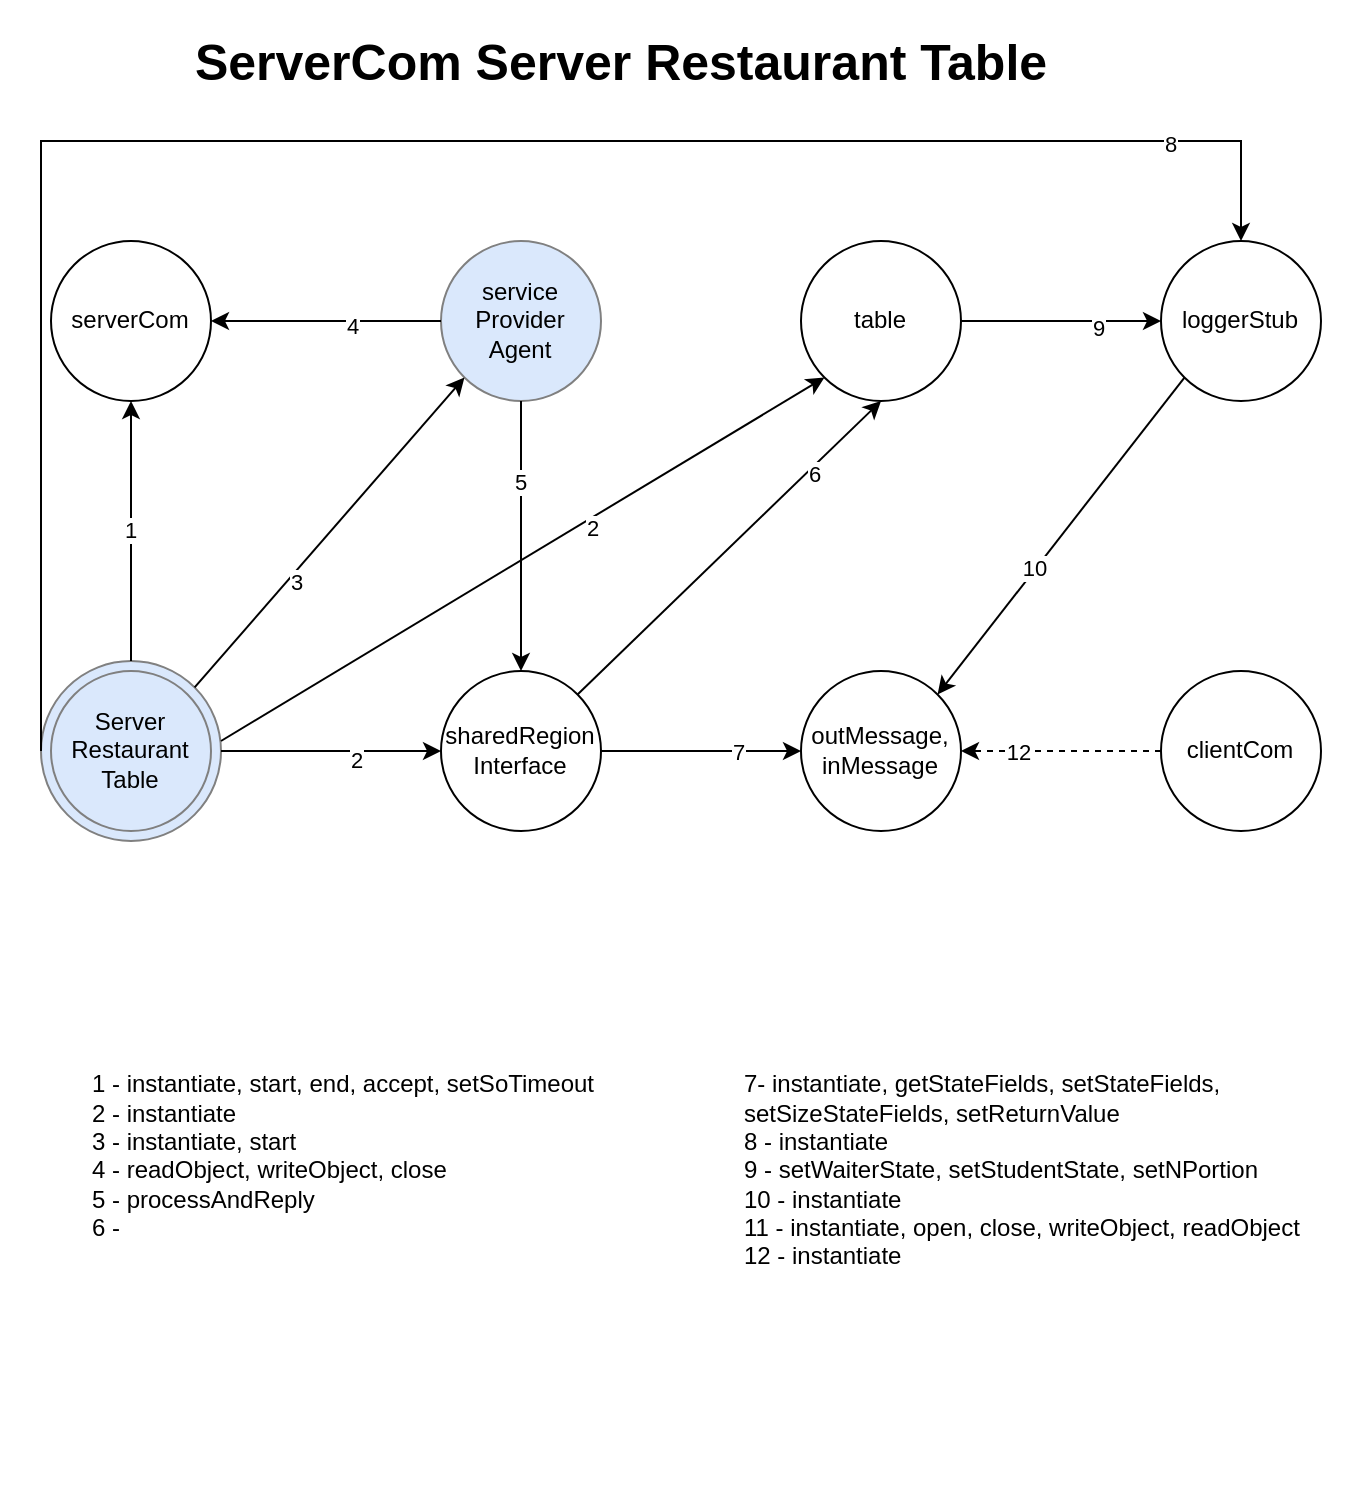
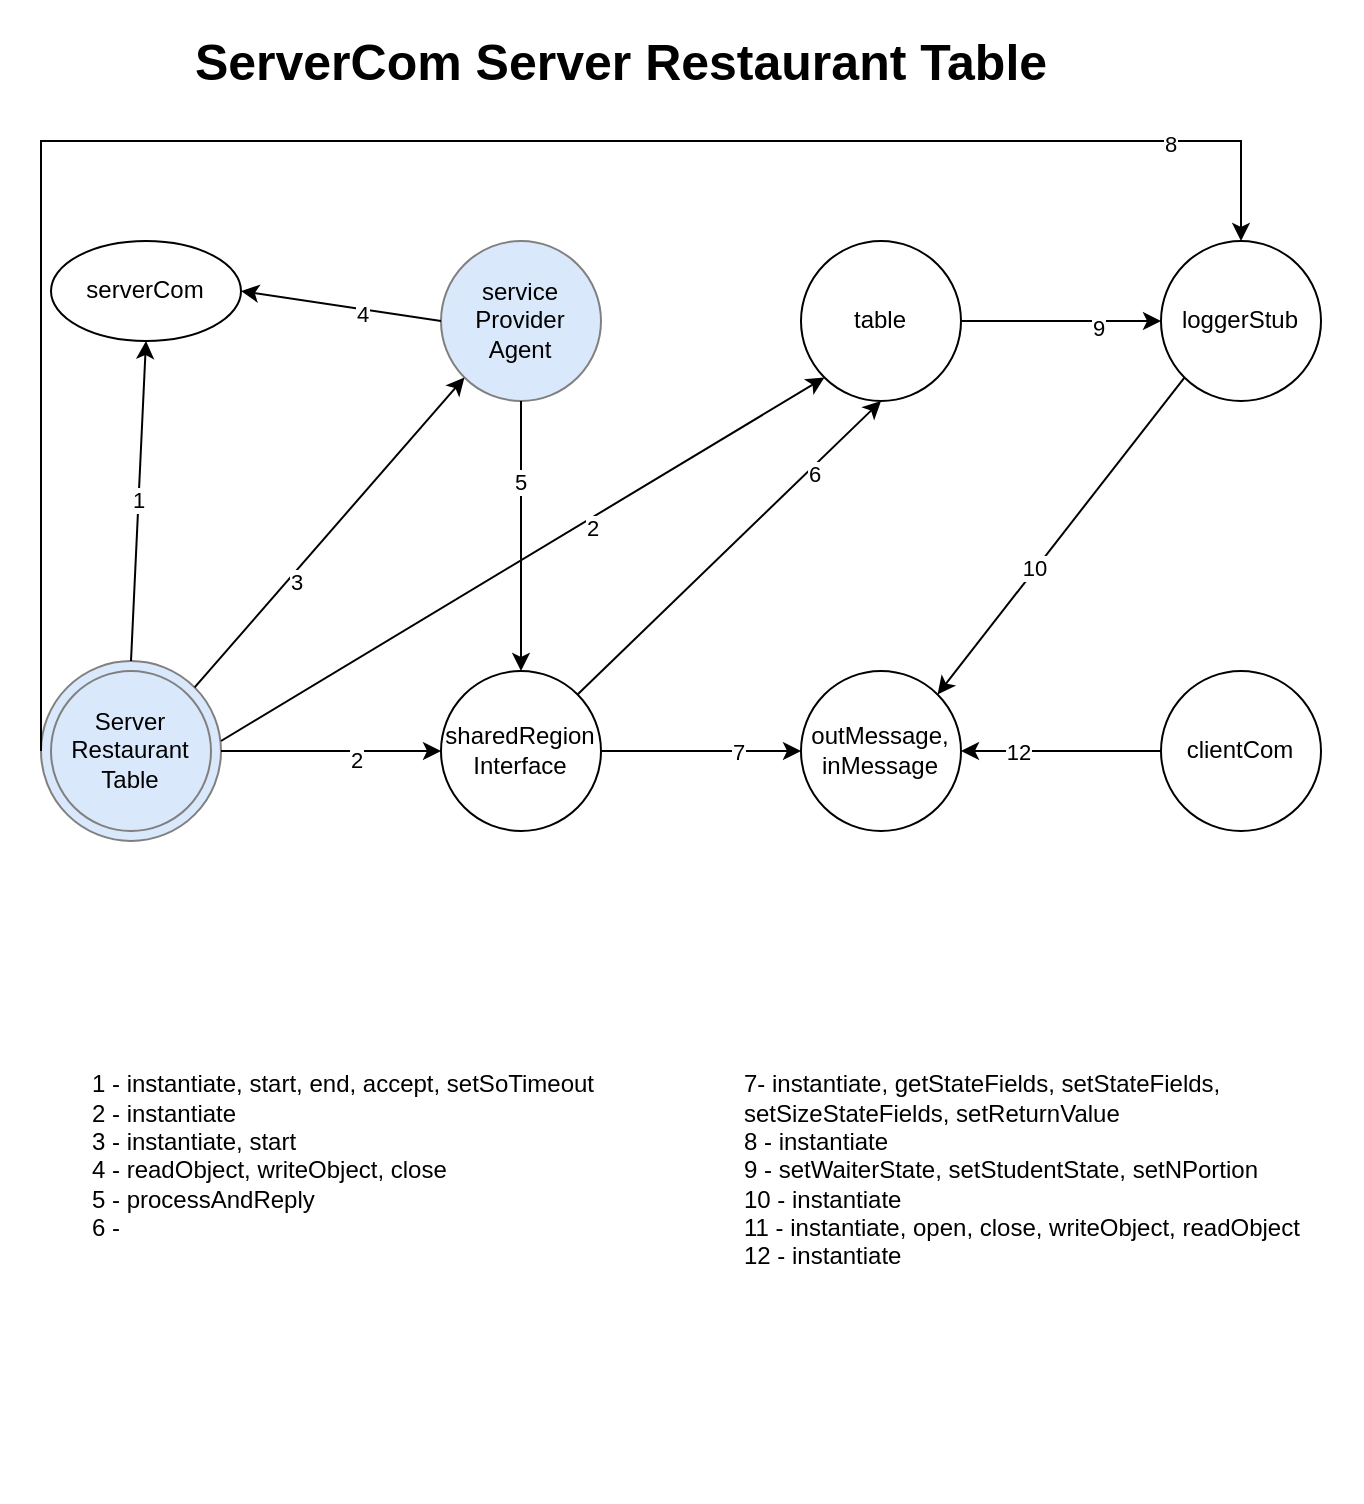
node "serverCom": size 160x160 -> 190x100
edge "clientCom" -> "outMessage, inMessage": style dashed -> solid
